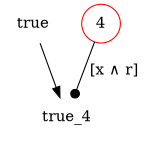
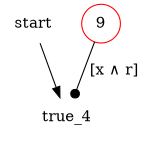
node "true": label "true" -> "start"
node "4": label "4" -> "9"
